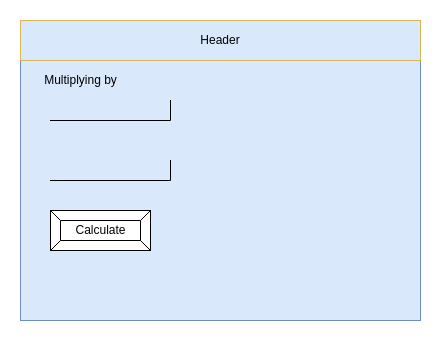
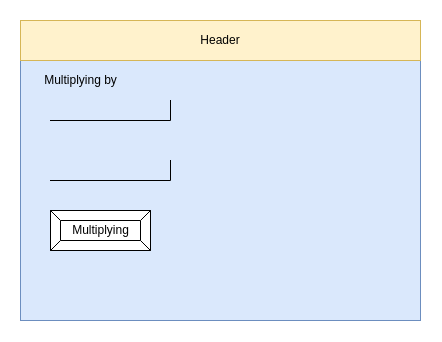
node "Header": fillcolor #dae8fc -> #fff2cc
node "Calculate": label "Calculate" -> "Multiplying"
